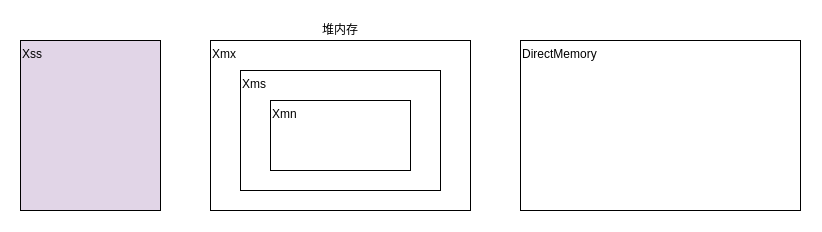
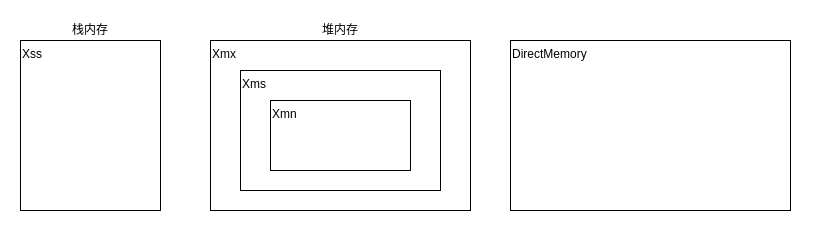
node "栈内存": added
node "Xss": fillcolor #e1d5e7 -> #ffffff
node "DirectMemory": moved (661, 126) -> (651, 126)
